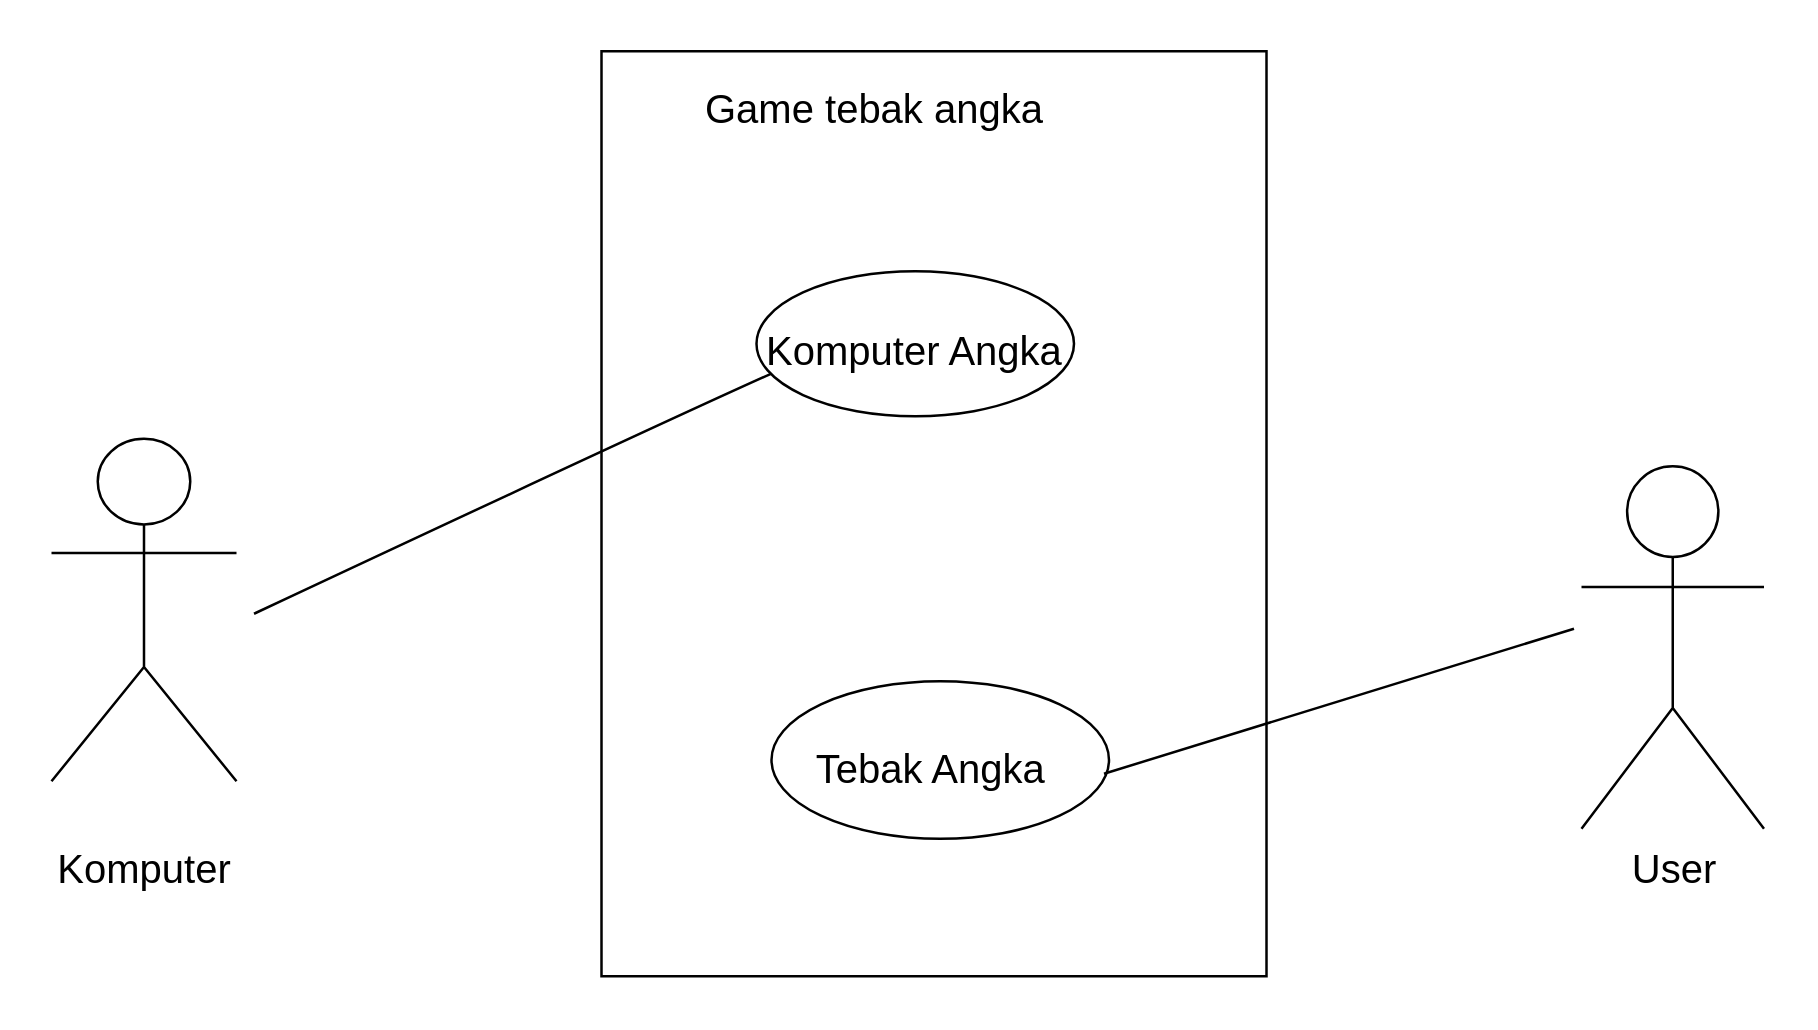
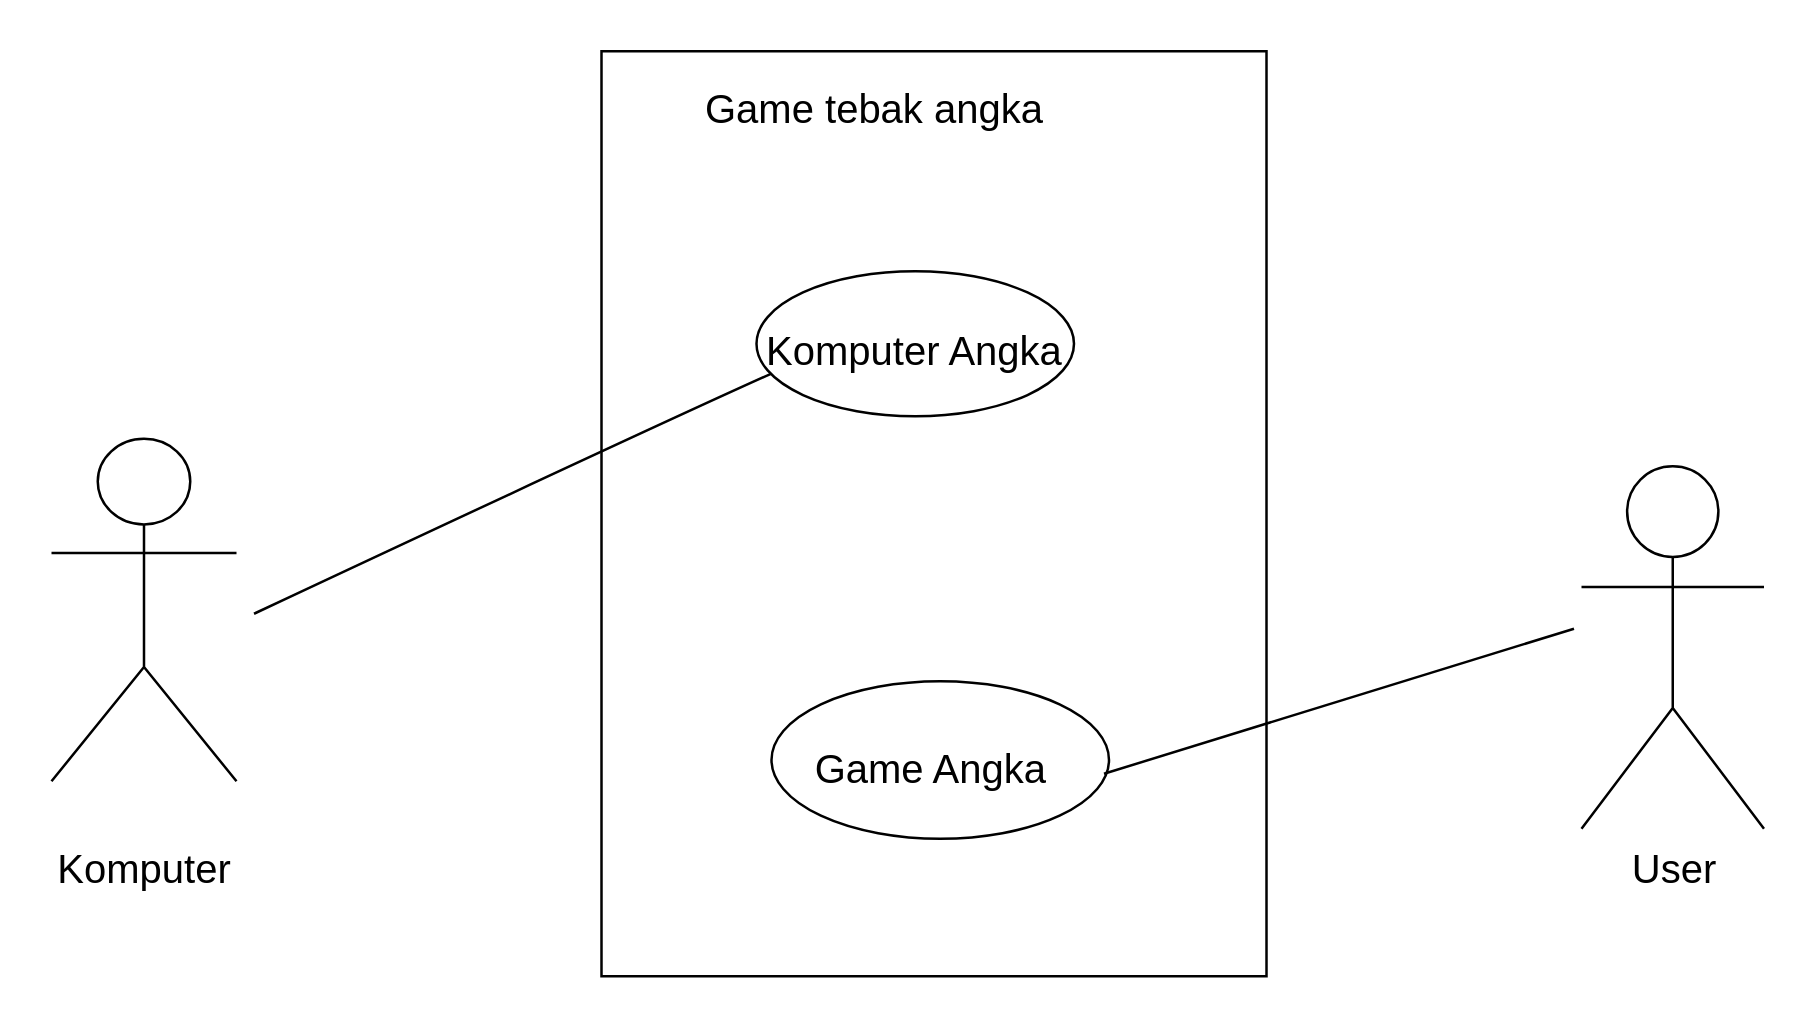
node "Tebak Angka": label "Tebak Angka" -> "Game Angka"
